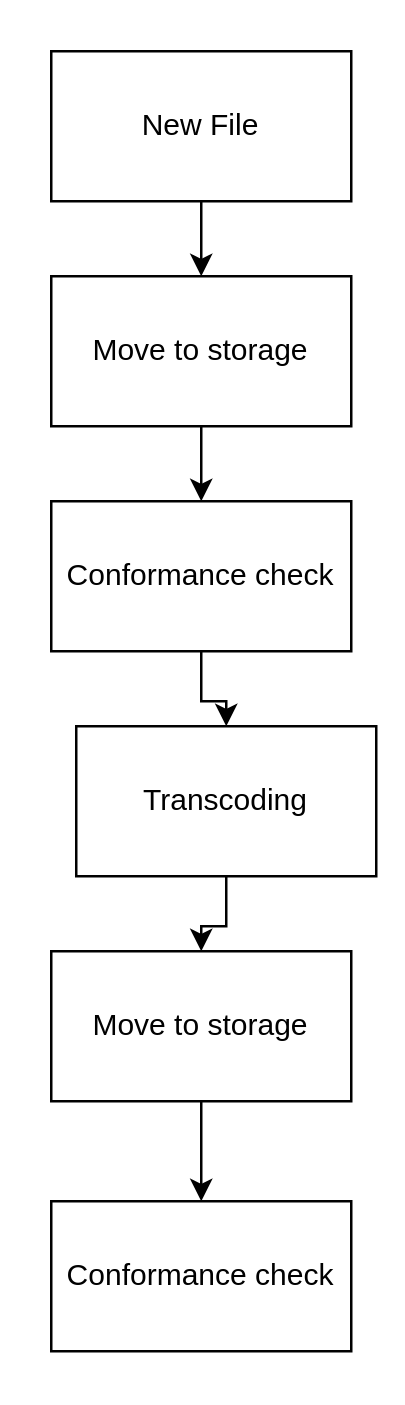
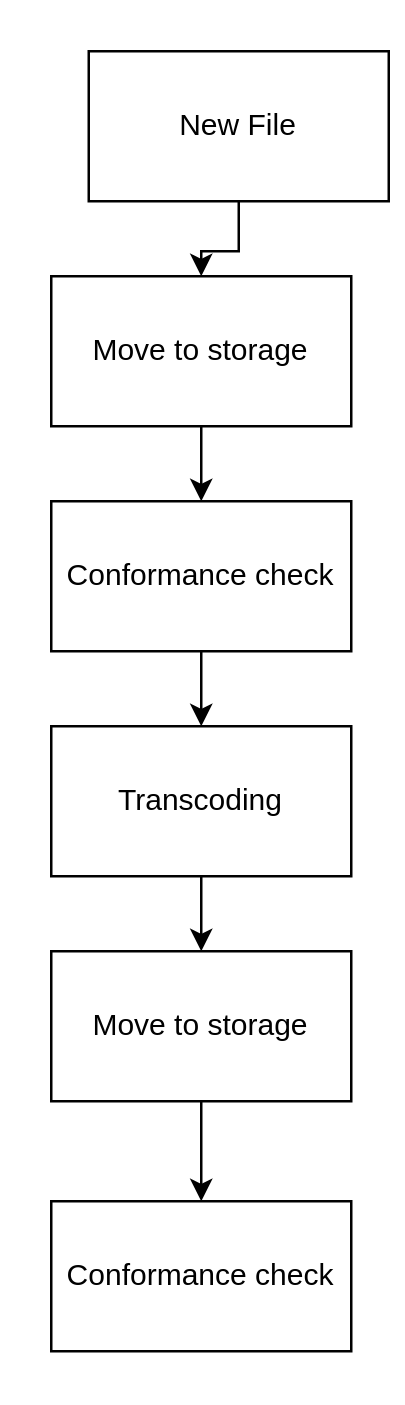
node "New File": moved (201, 126) -> (239, 126)
node "Transcoding": moved (226, 801) -> (201, 801)
